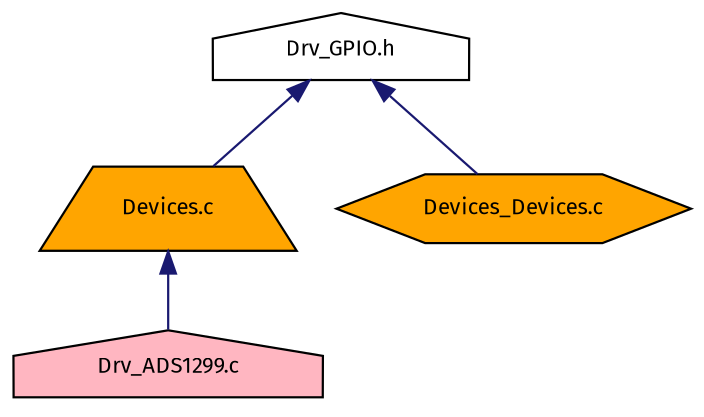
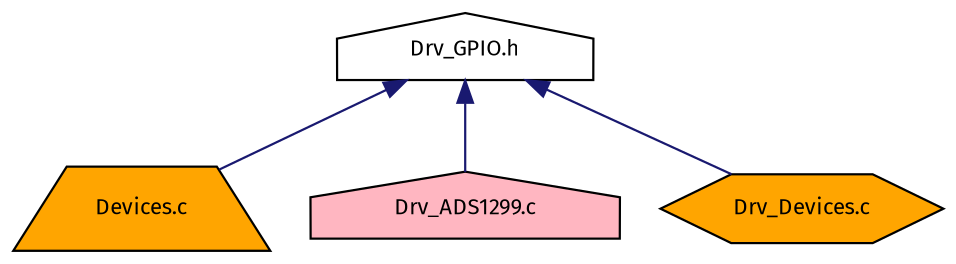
node "Devices_Devices.c": label "Devices_Devices.c" -> "Drv_Devices.c"
edge "Drv_ADS1299.c" -> "Devices.c": now "Drv_ADS1299.c" -> "Drv_GPIO.h"
